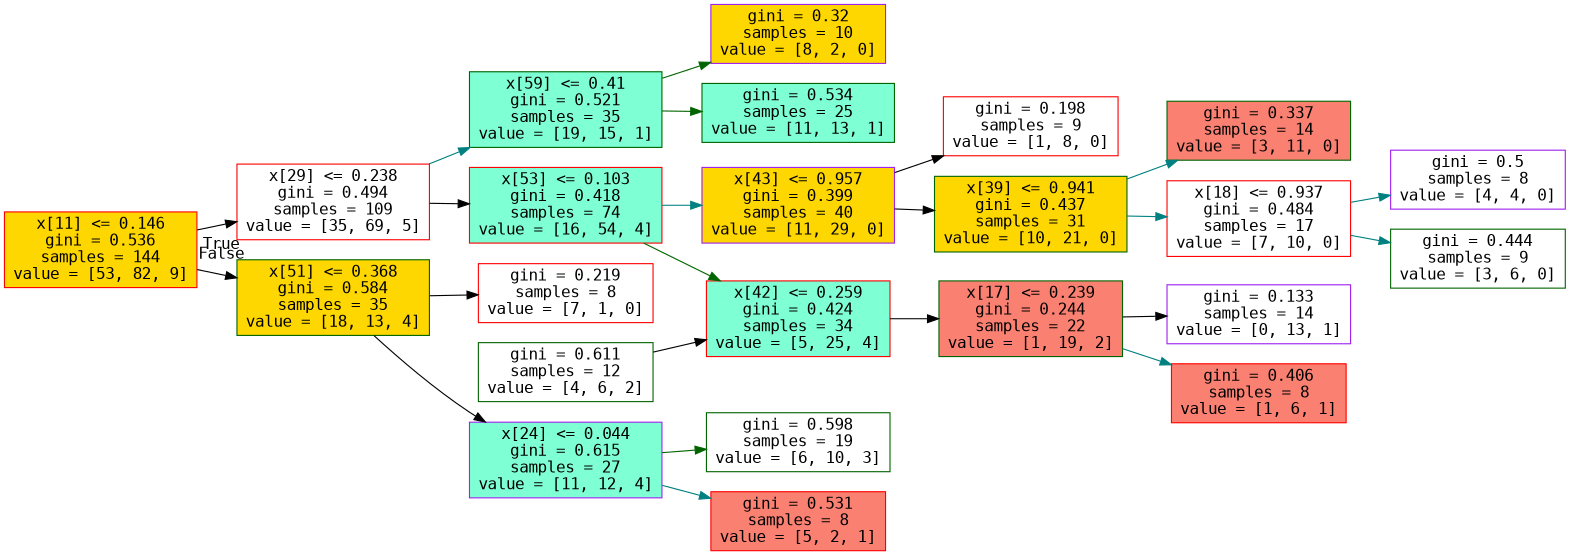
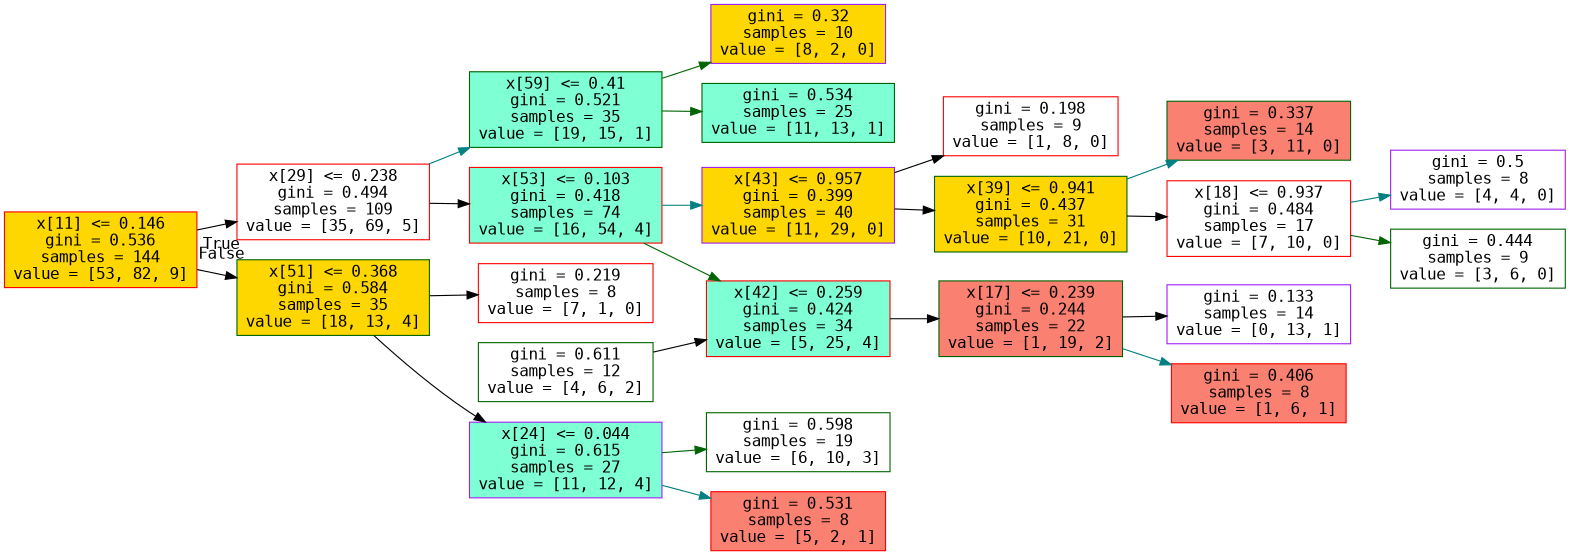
edge "x[39] <= 0.941 gini = 0.437 samples = 31 value = [10, 21, 0]" -> "x[18] <= 0.937 gini = 0.484 samples = 17 value = [7, 10, 0]": color teal -> black
edge "x[18] <= 0.937 gini = 0.484 samples = 17 value = [7, 10, 0]" -> "gini = 0.444 samples = 9 value = [3, 6, 0]": color teal -> darkgreen
